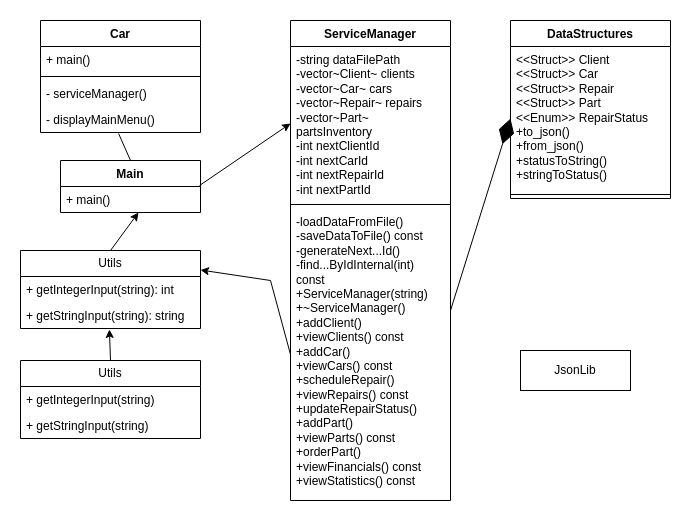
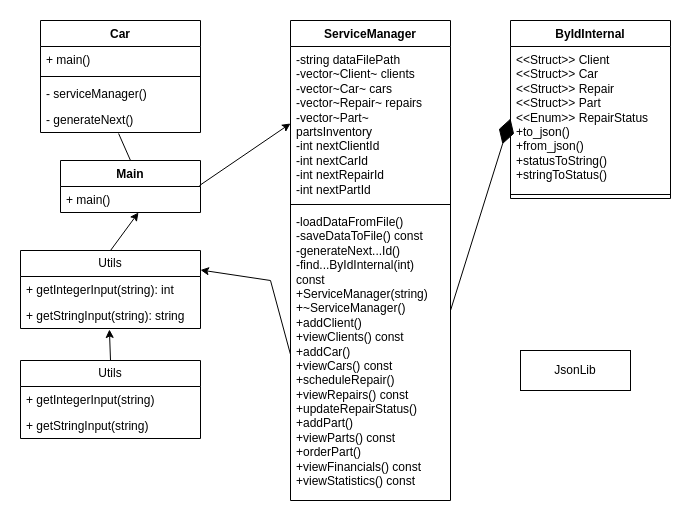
node "DataStructures": label "DataStructures" -> "ByIdInternal"
node "- displayMainMenu()": label "- displayMainMenu()" -> "- generateNext()"
